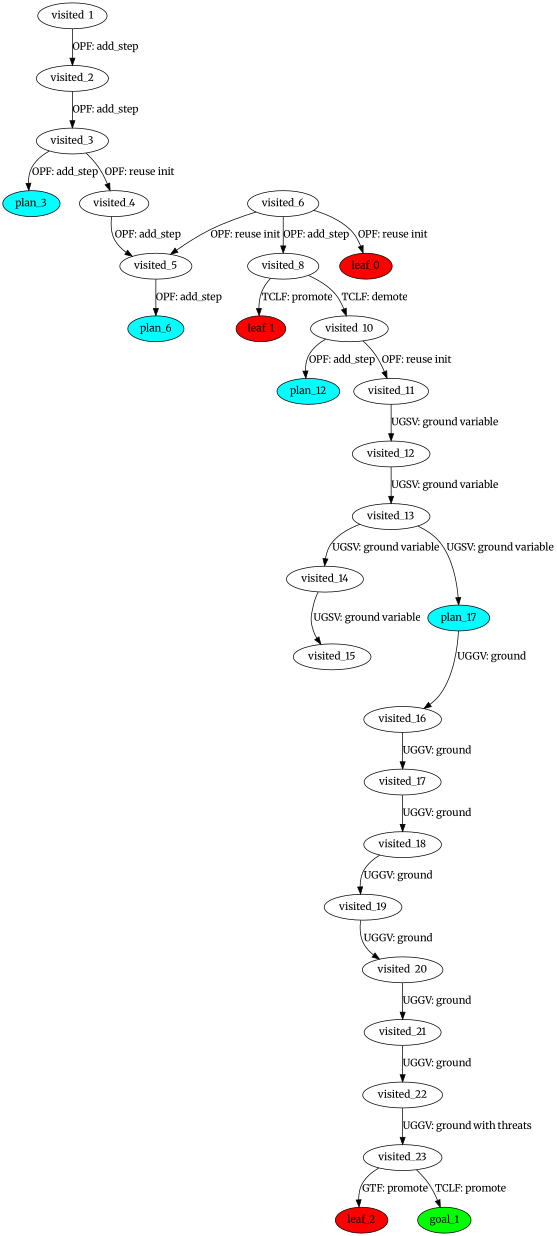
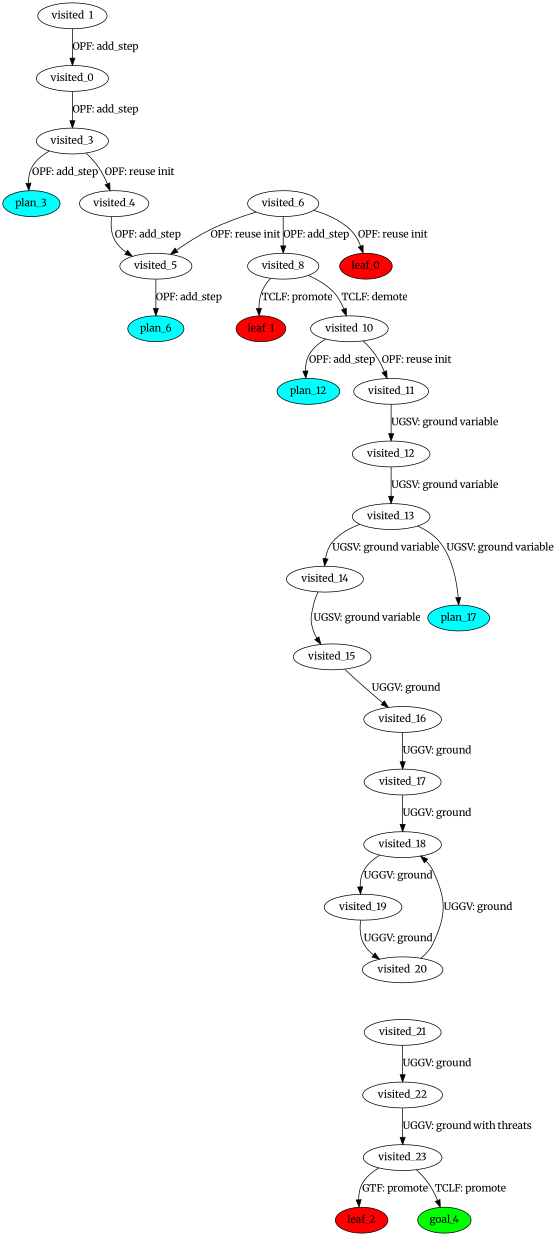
node "visited_2": label "visited_2" -> "visited_0"
edge "plan_17" -> "visited_16": now "visited_15" -> "visited_16"
edge "visited_20" -> "visited_21": now "visited_20" -> "visited_18"
node "goal_1": label "goal_1" -> "goal_4"
